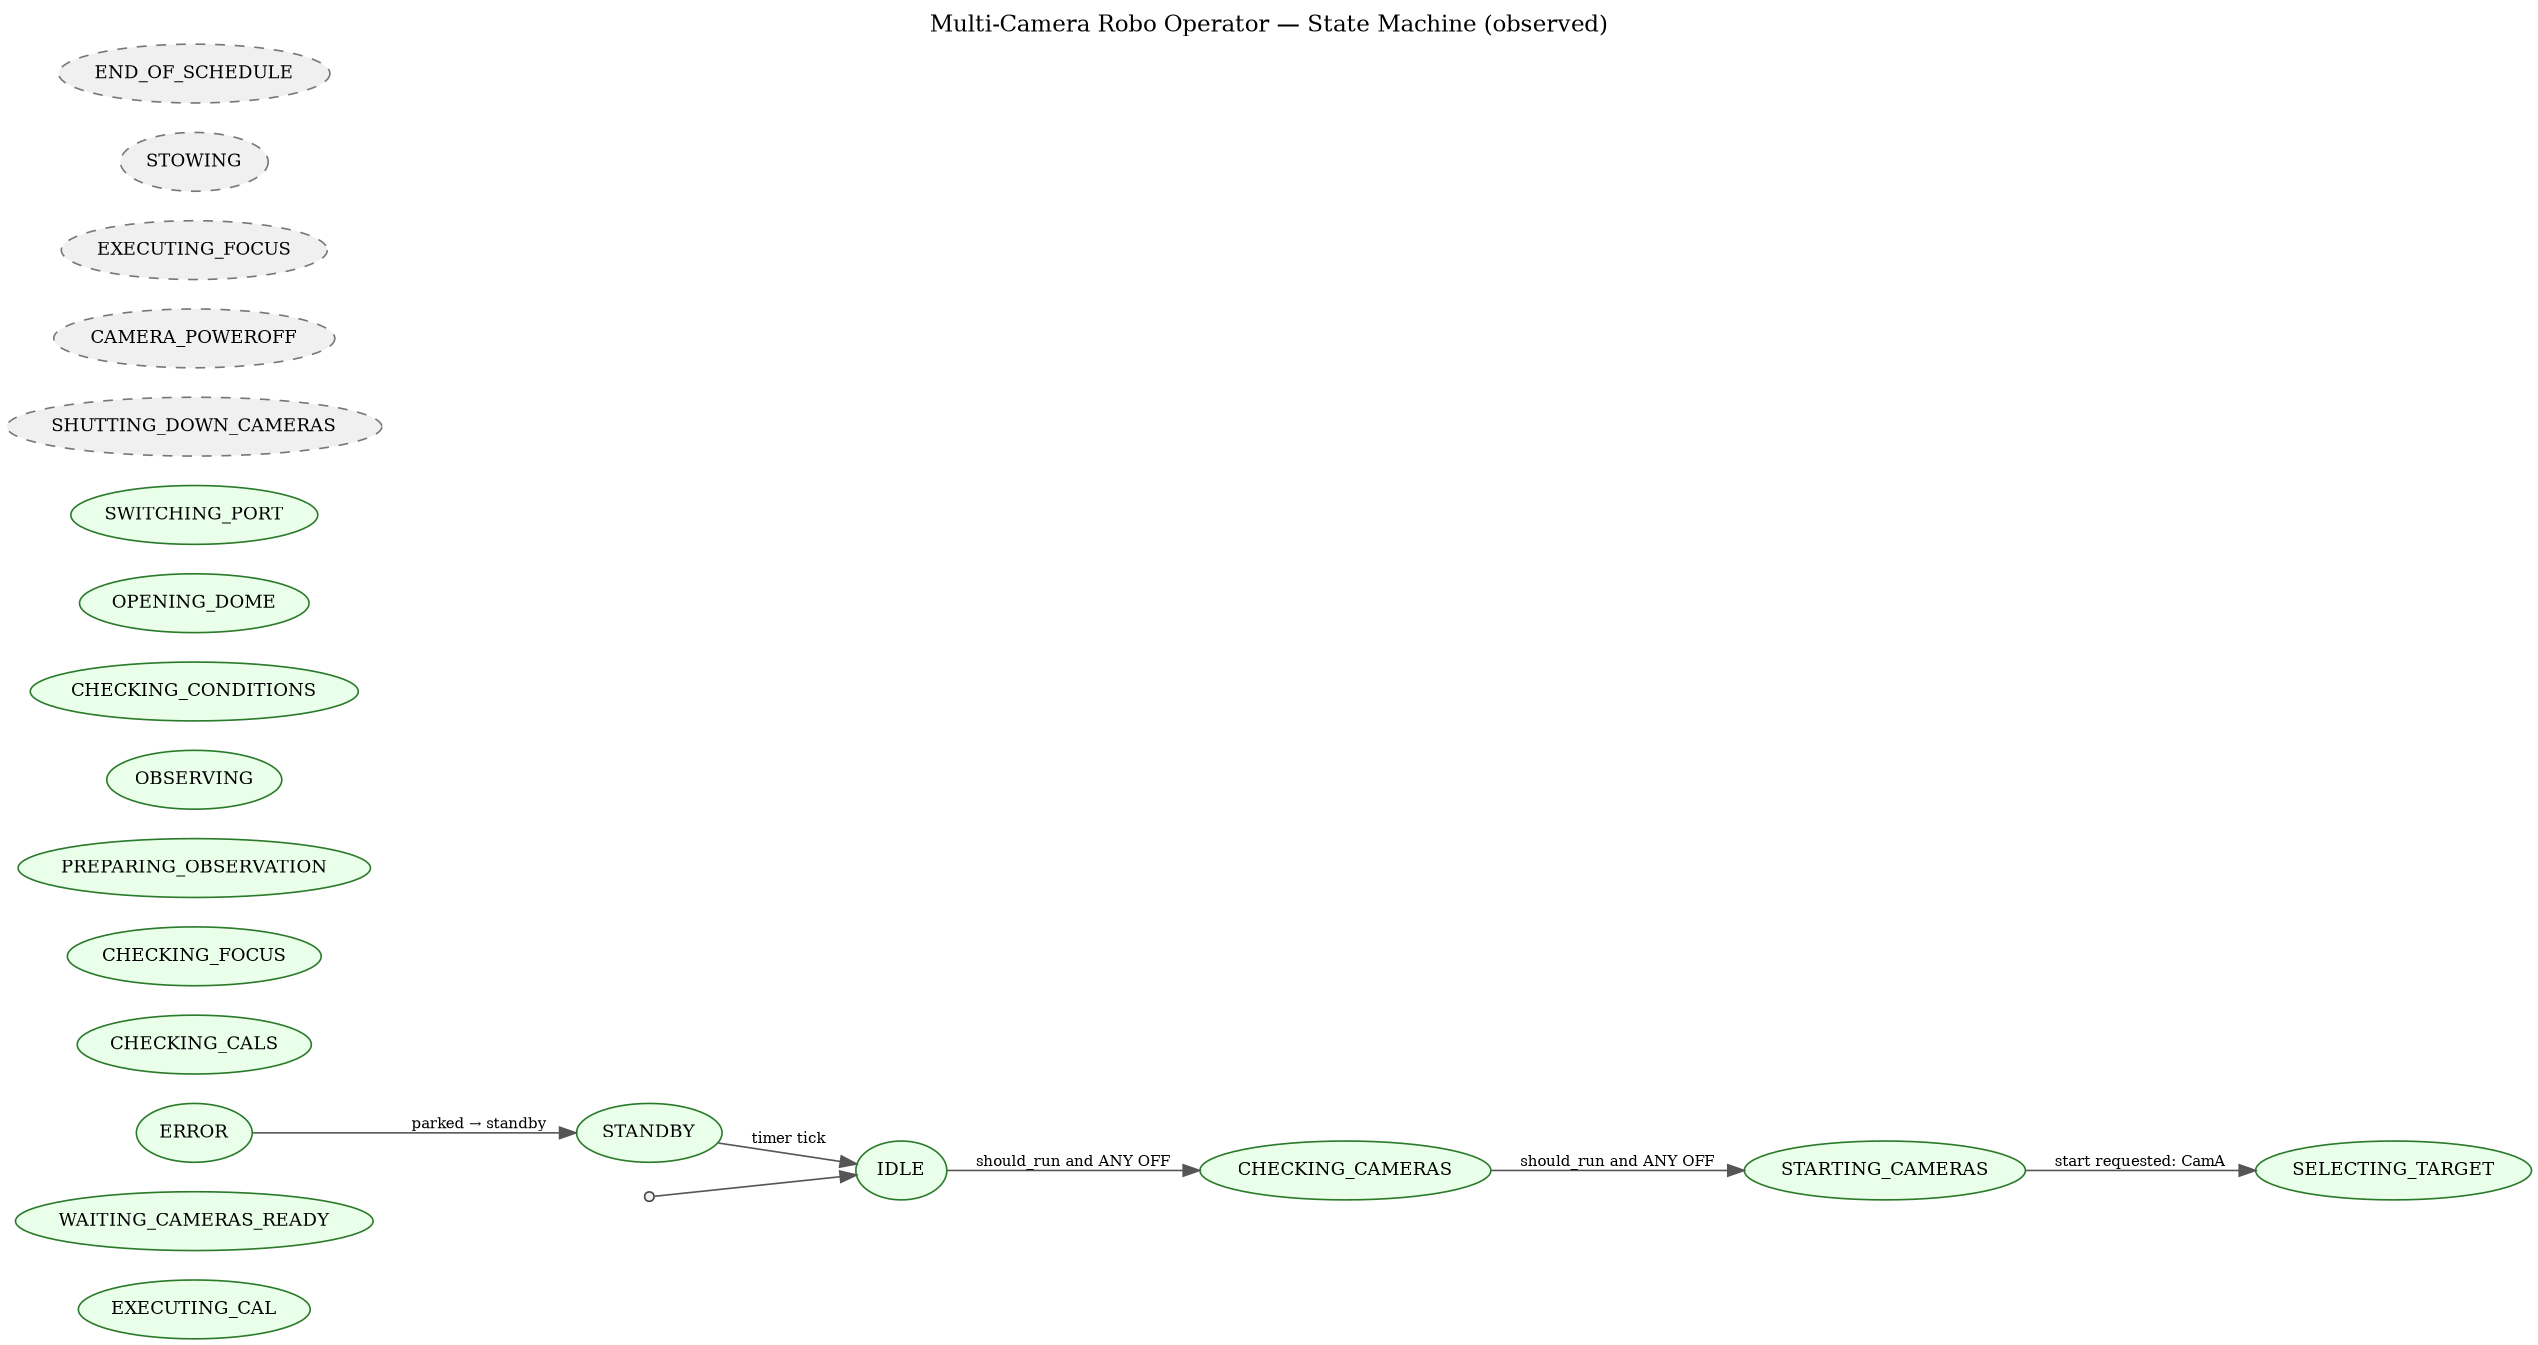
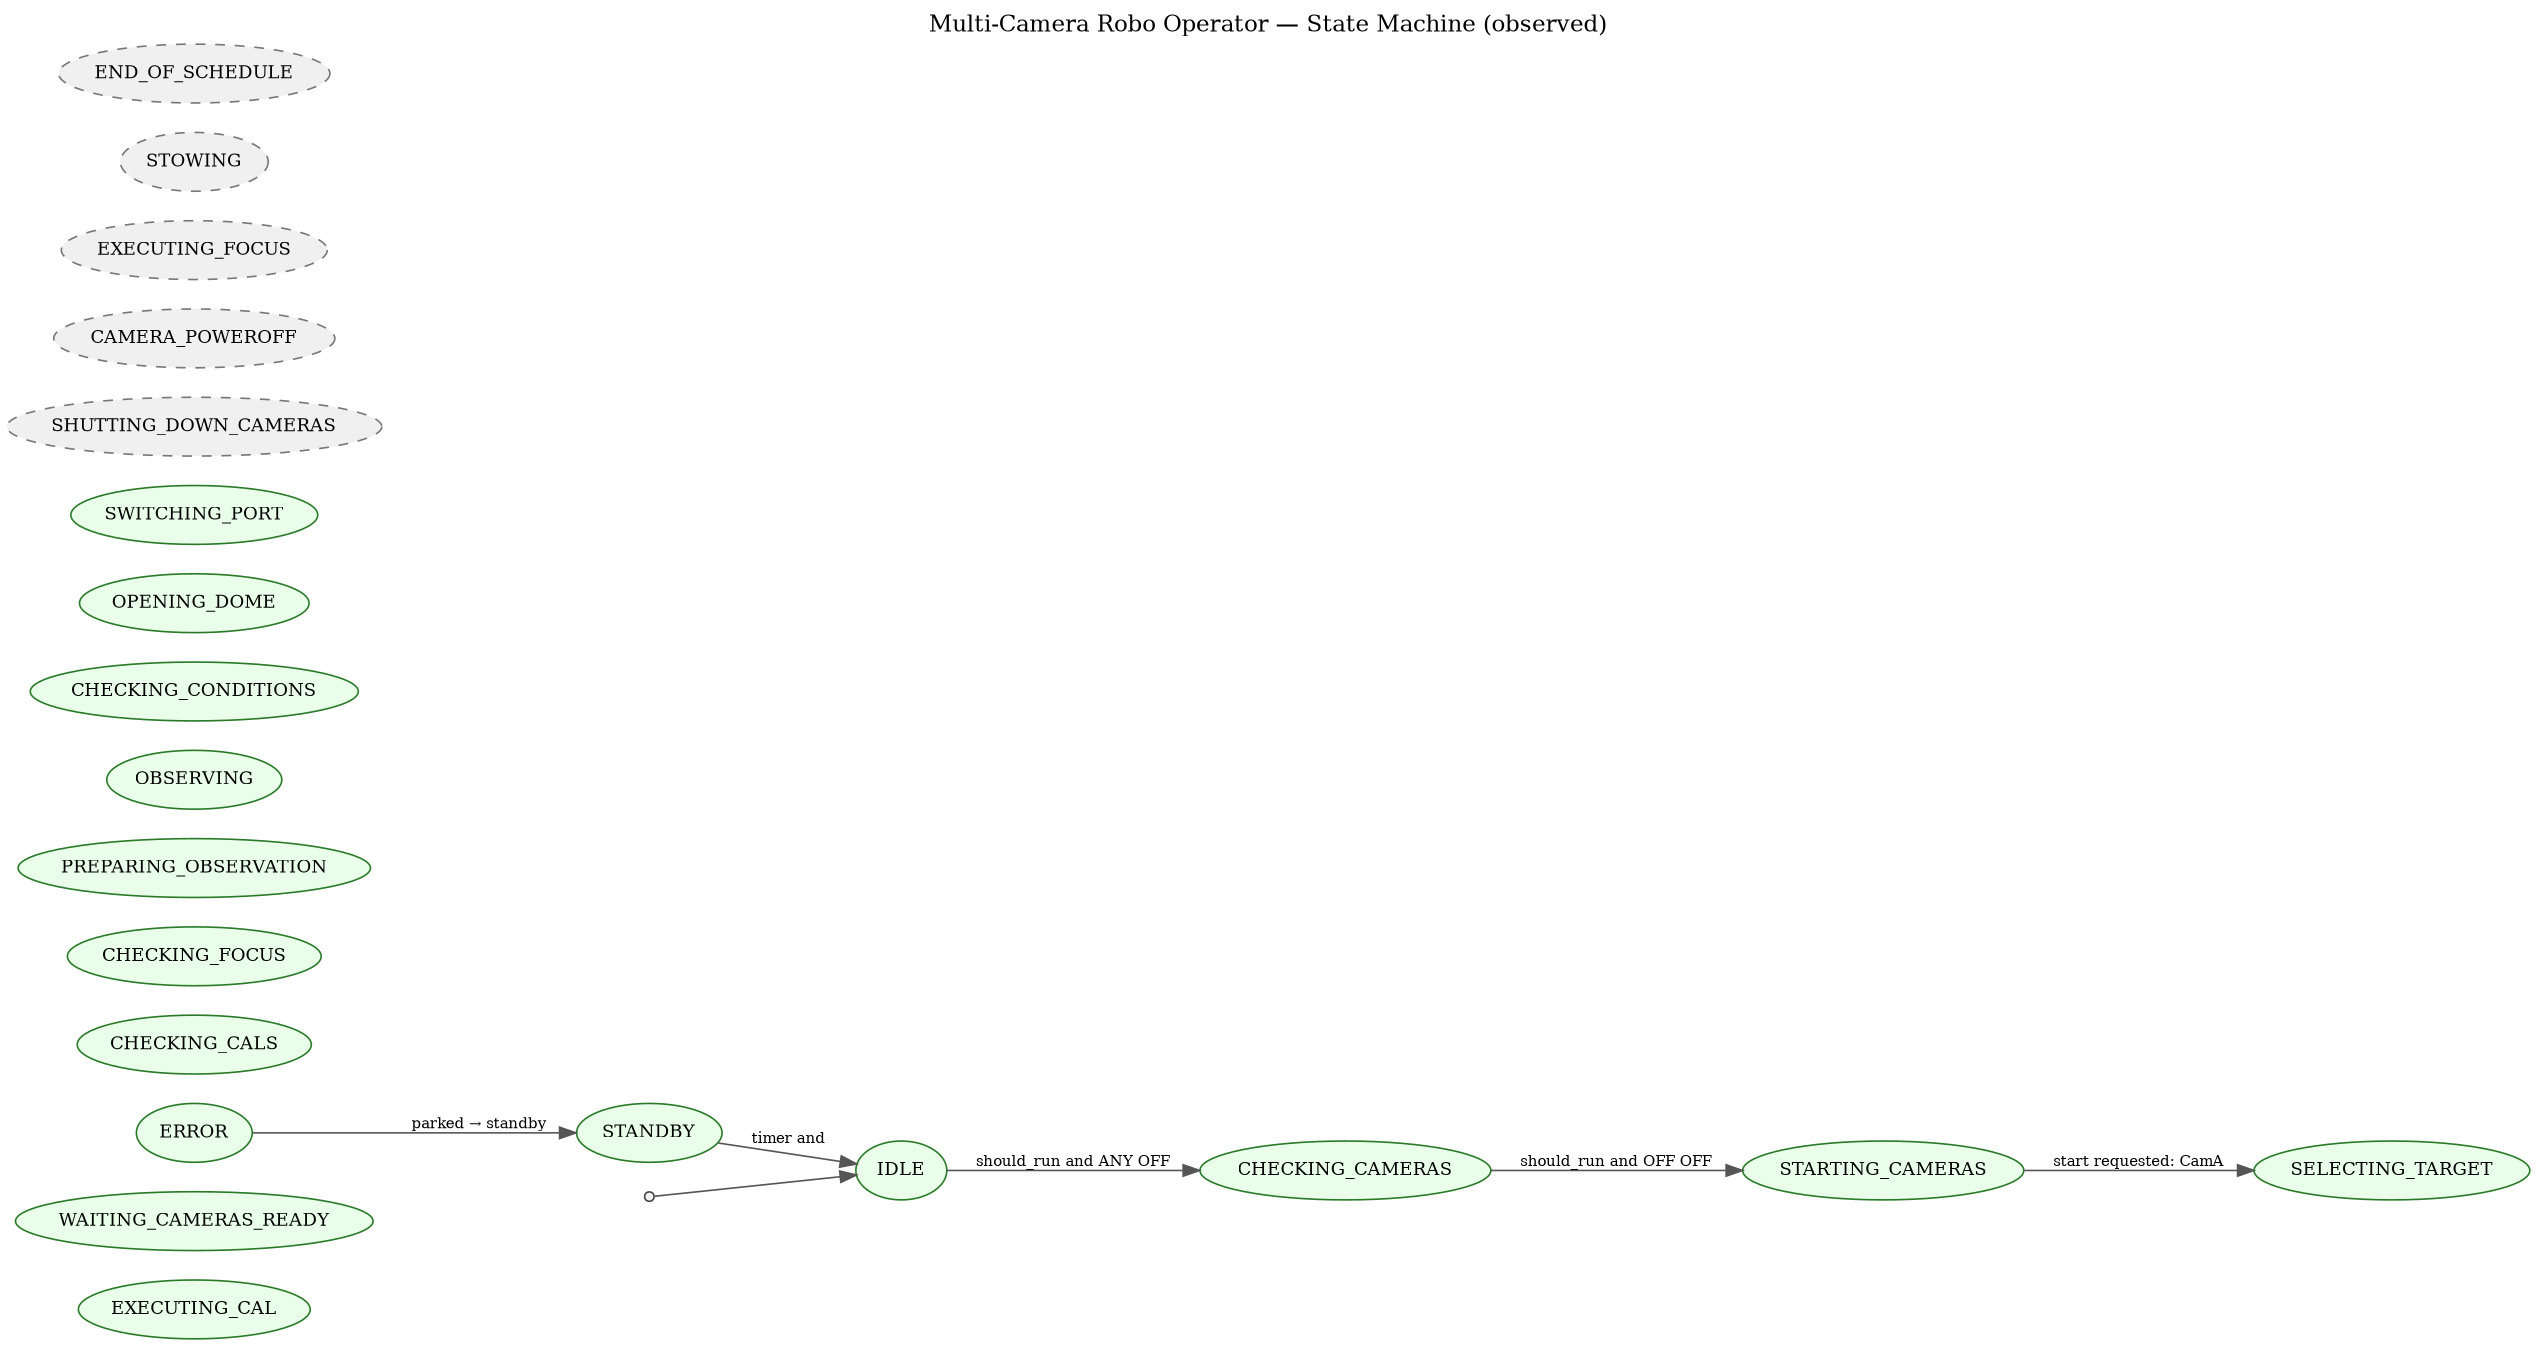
edge "STANDBY" -> "IDLE": label "timer tick" -> "timer and"
edge "CHECKING_CAMERAS" -> "STARTING_CAMERAS": label "should_run and ANY OFF" -> "should_run and OFF OFF"
